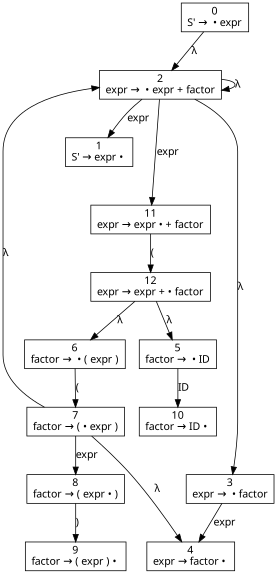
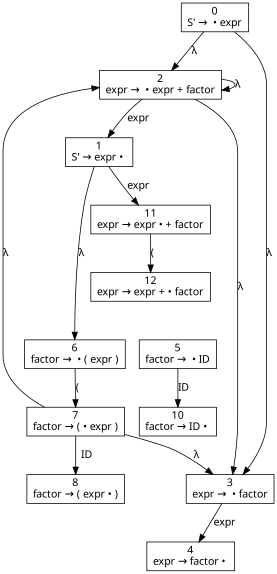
edge "2" -> "11": now "1" -> "11"
edge "0" -> "3": added, label "λ"
edge "12" -> "5": removed, label "λ"
edge "12" -> "6": now "1" -> "6"
edge "7" -> "8": label "expr" -> "ID"
edge "7" -> "4": now "7" -> "3"
node "9": removed
